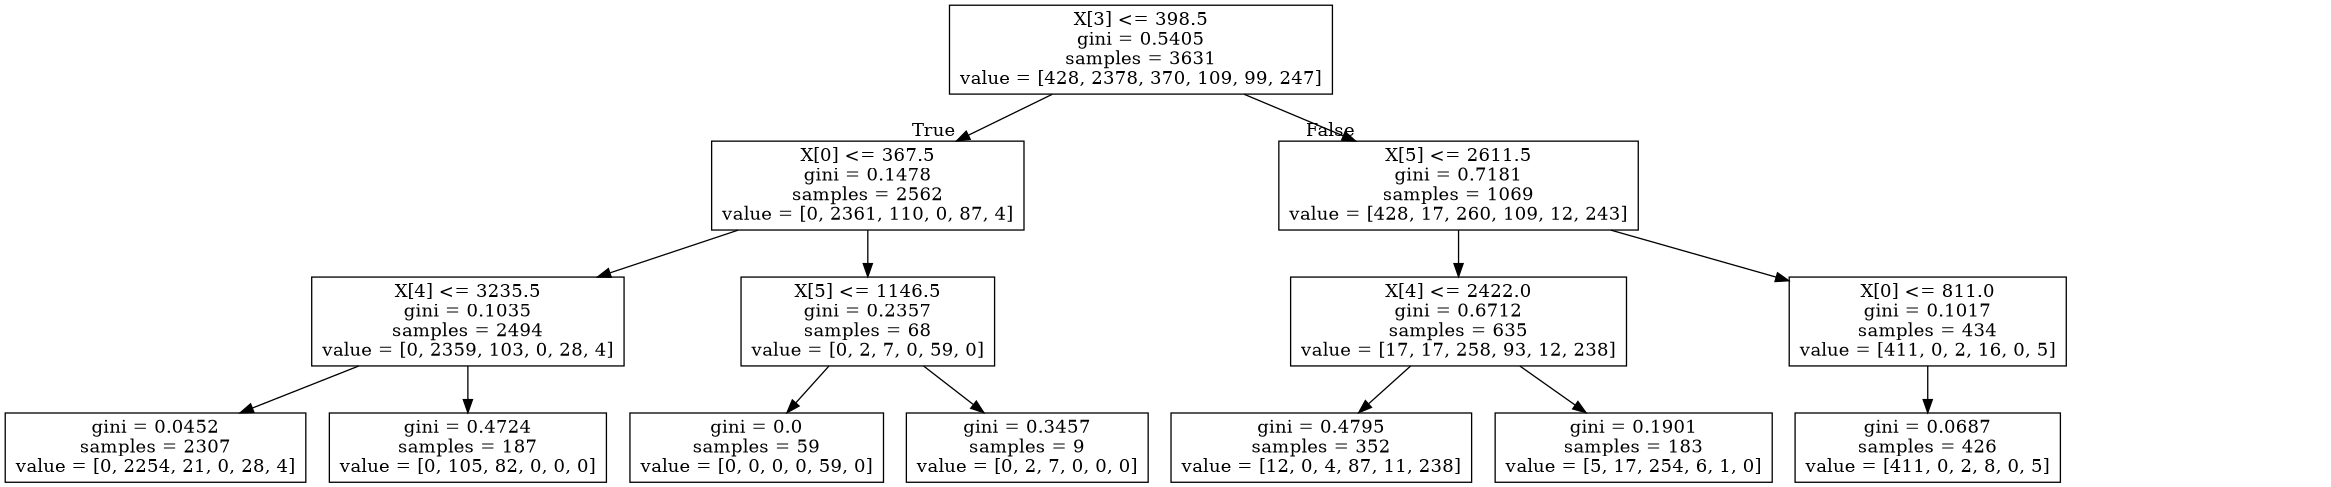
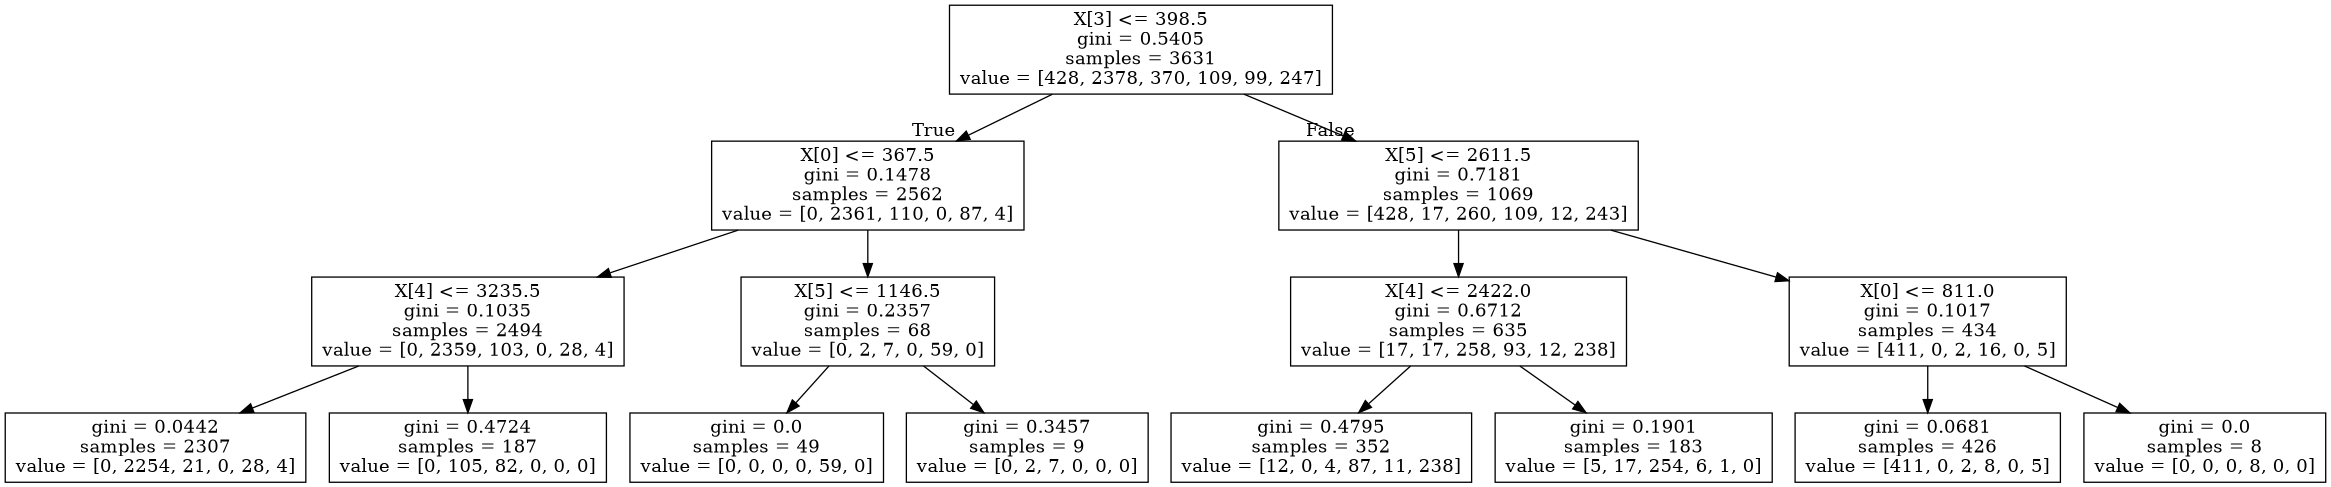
node "gini = 0.0452 samples = 2307 value = [0, 2254, 21, 0, 28, 4]": label "gini = 0.0452 samples = 2307 value = [0, 2254, 21, 0, 28, 4]" -> "gini = 0.0442 samples = 2307 value = [0, 2254, 21, 0, 28, 4]"
node "gini = 0.0 samples = 59 value = [0, 0, 0, 0, 59, 0]": label "gini = 0.0 samples = 59 value = [0, 0, 0, 0, 59, 0]" -> "gini = 0.0 samples = 49 value = [0, 0, 0, 0, 59, 0]"
node "gini = 0.0687 samples = 426 value = [411, 0, 2, 8, 0, 5]": label "gini = 0.0687 samples = 426 value = [411, 0, 2, 8, 0, 5]" -> "gini = 0.0681 samples = 426 value = [411, 0, 2, 8, 0, 5]"
node "gini = 0.0 samples = 8 value = [0, 0, 0, 8, 0, 0]": added
